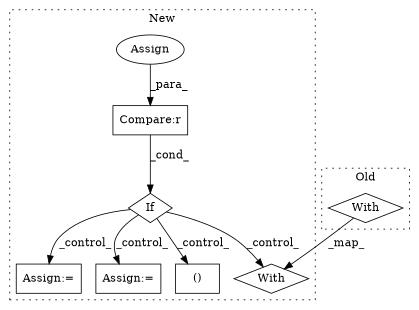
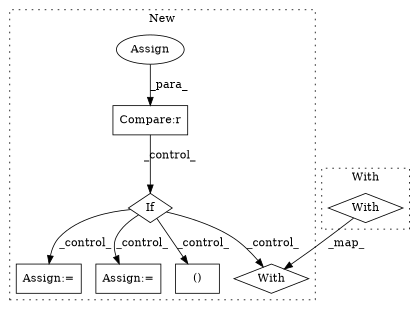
edge "Compare:r" -> "If": label "_cond_" -> "_control_"
cluster "Old": label "Old" -> "With"
